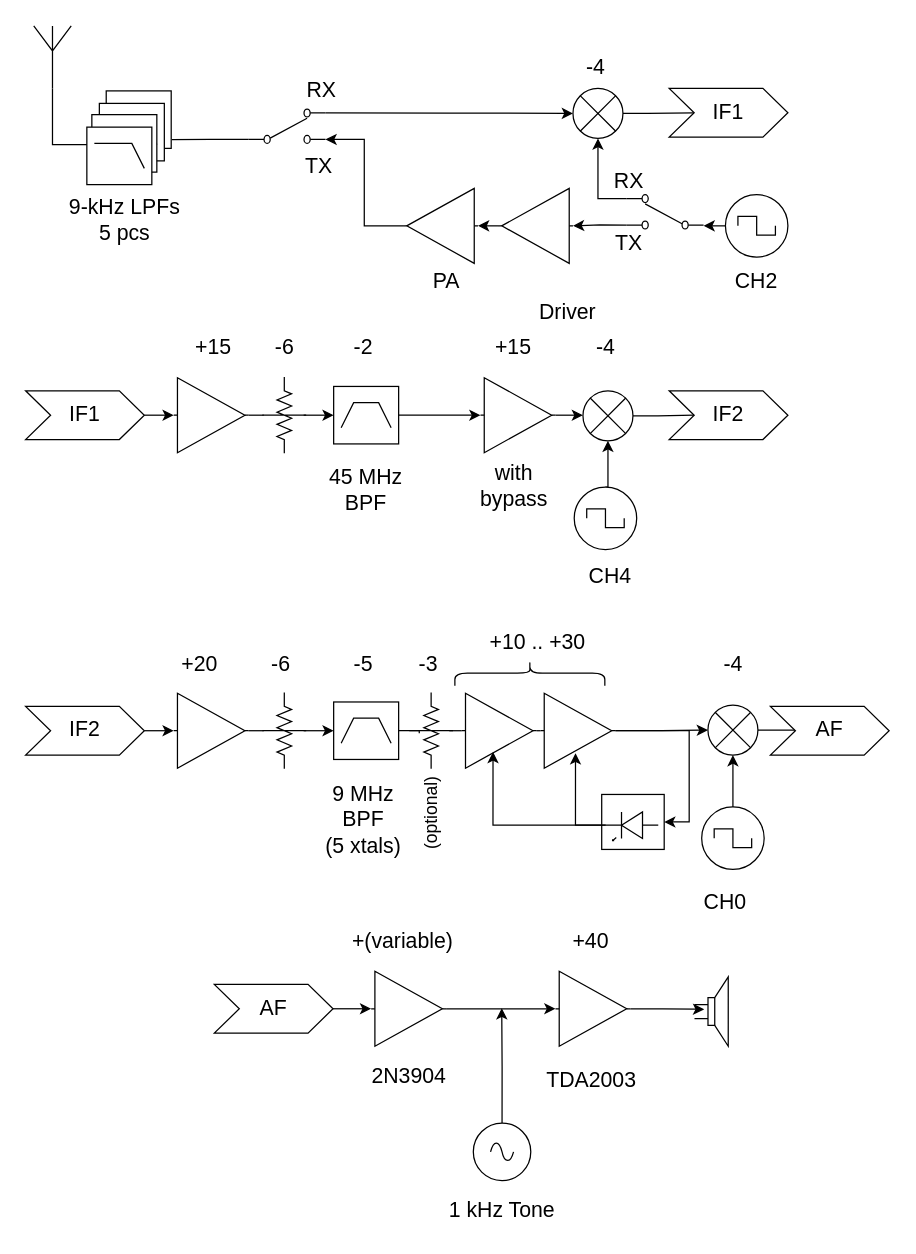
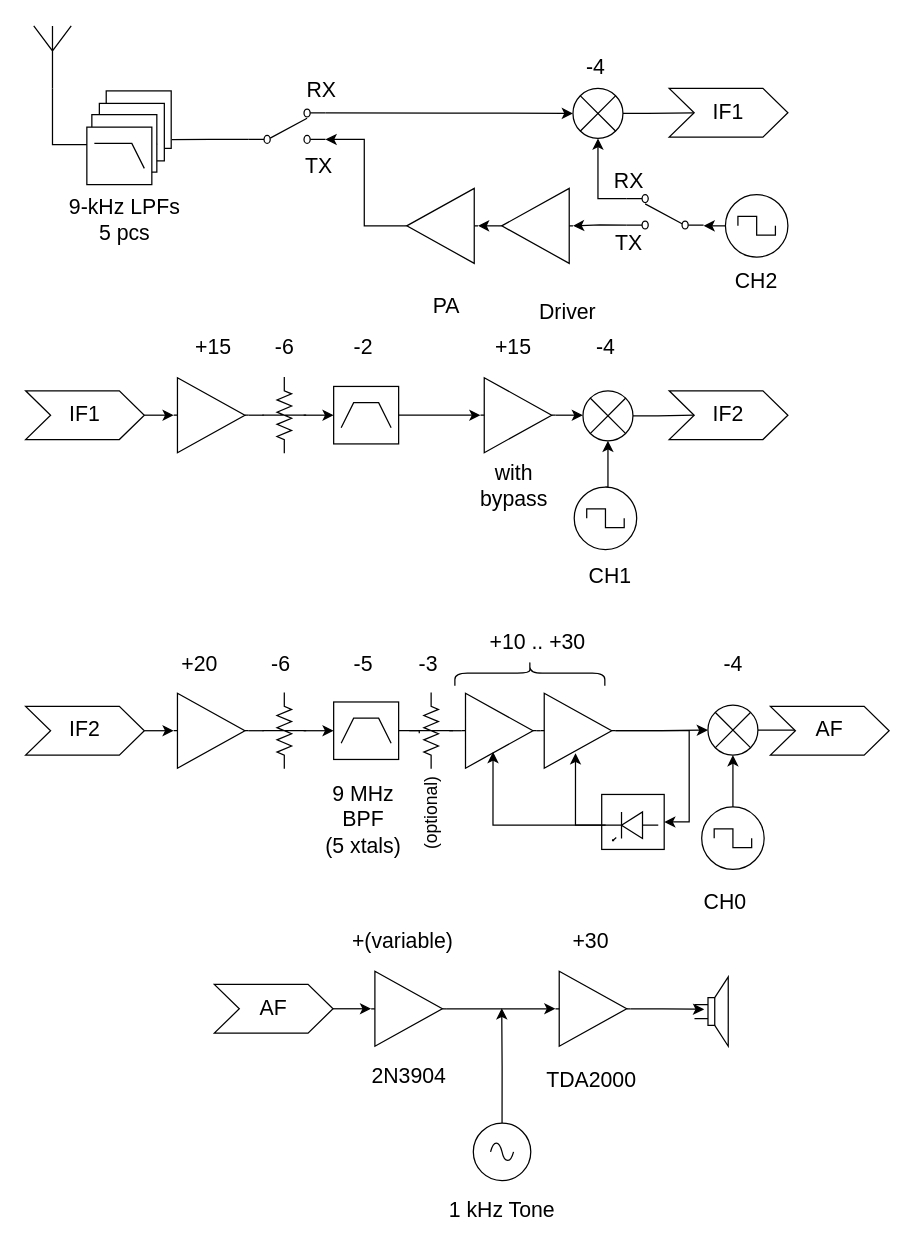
node "PA": moved (447, 282) -> (447, 307)
node "45 MHz BPF": removed
node "CH4": label "CH4" -> "CH1"
node "+40": label "+40" -> "+30"
node "TDA2003": label "TDA2003" -> "TDA2000"
